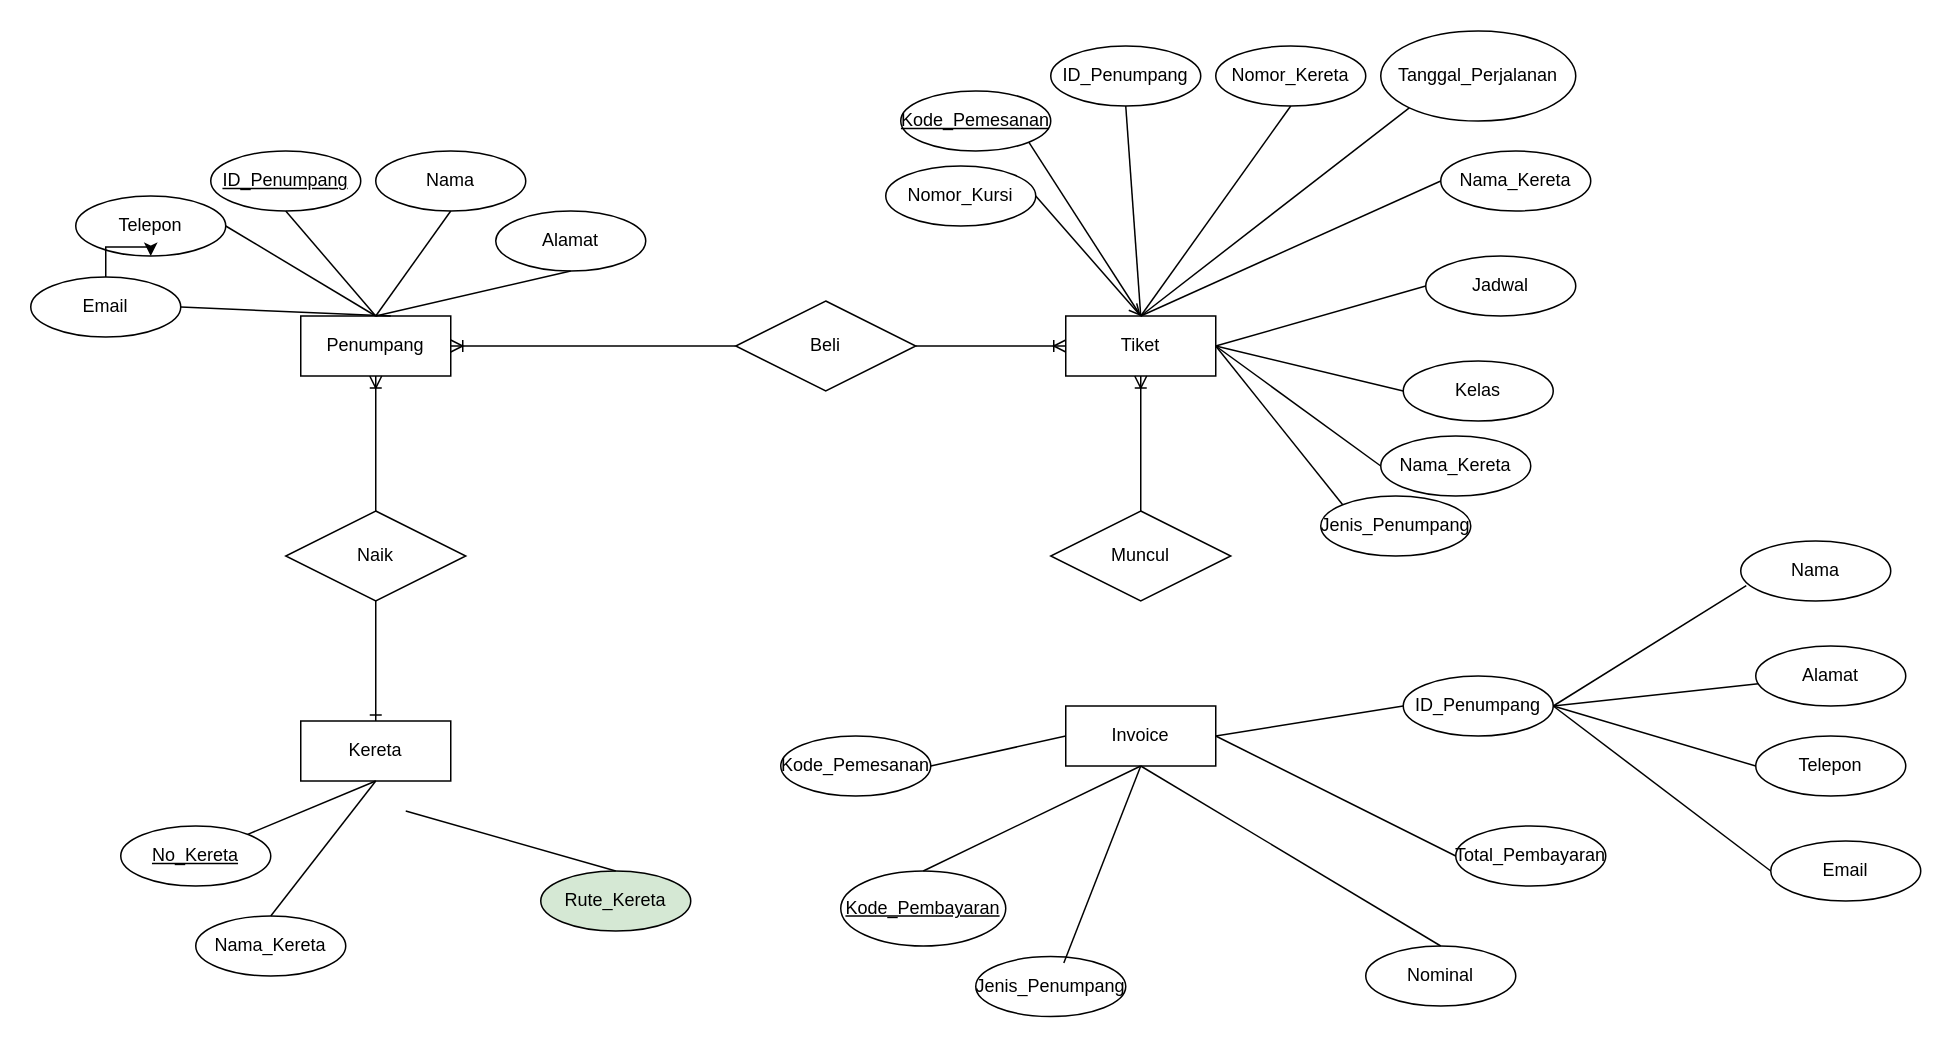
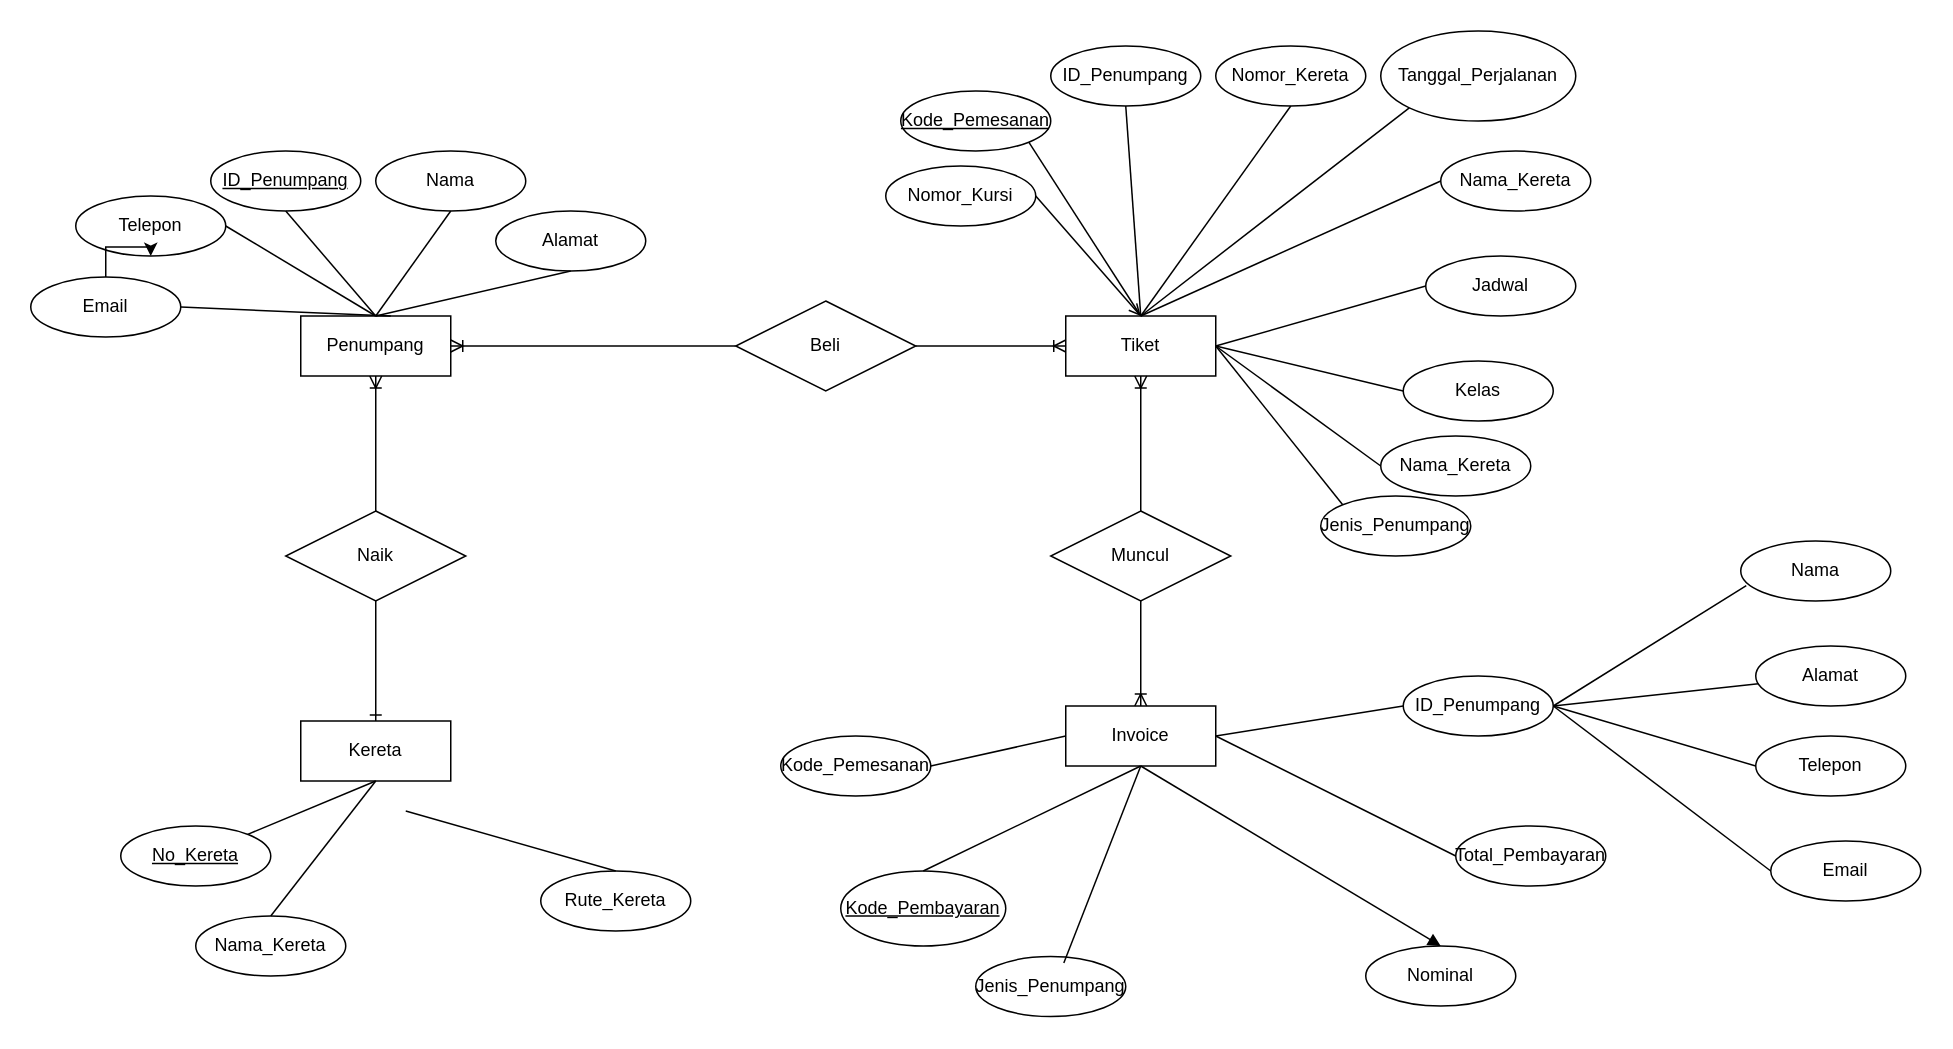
edge "Muncul" -> "Invoice": added
node "Rute_Kereta": fillcolor #d5e8d4 -> #ffffff
edge "Invoice" -- "Nominal": arrowhead none -> block
